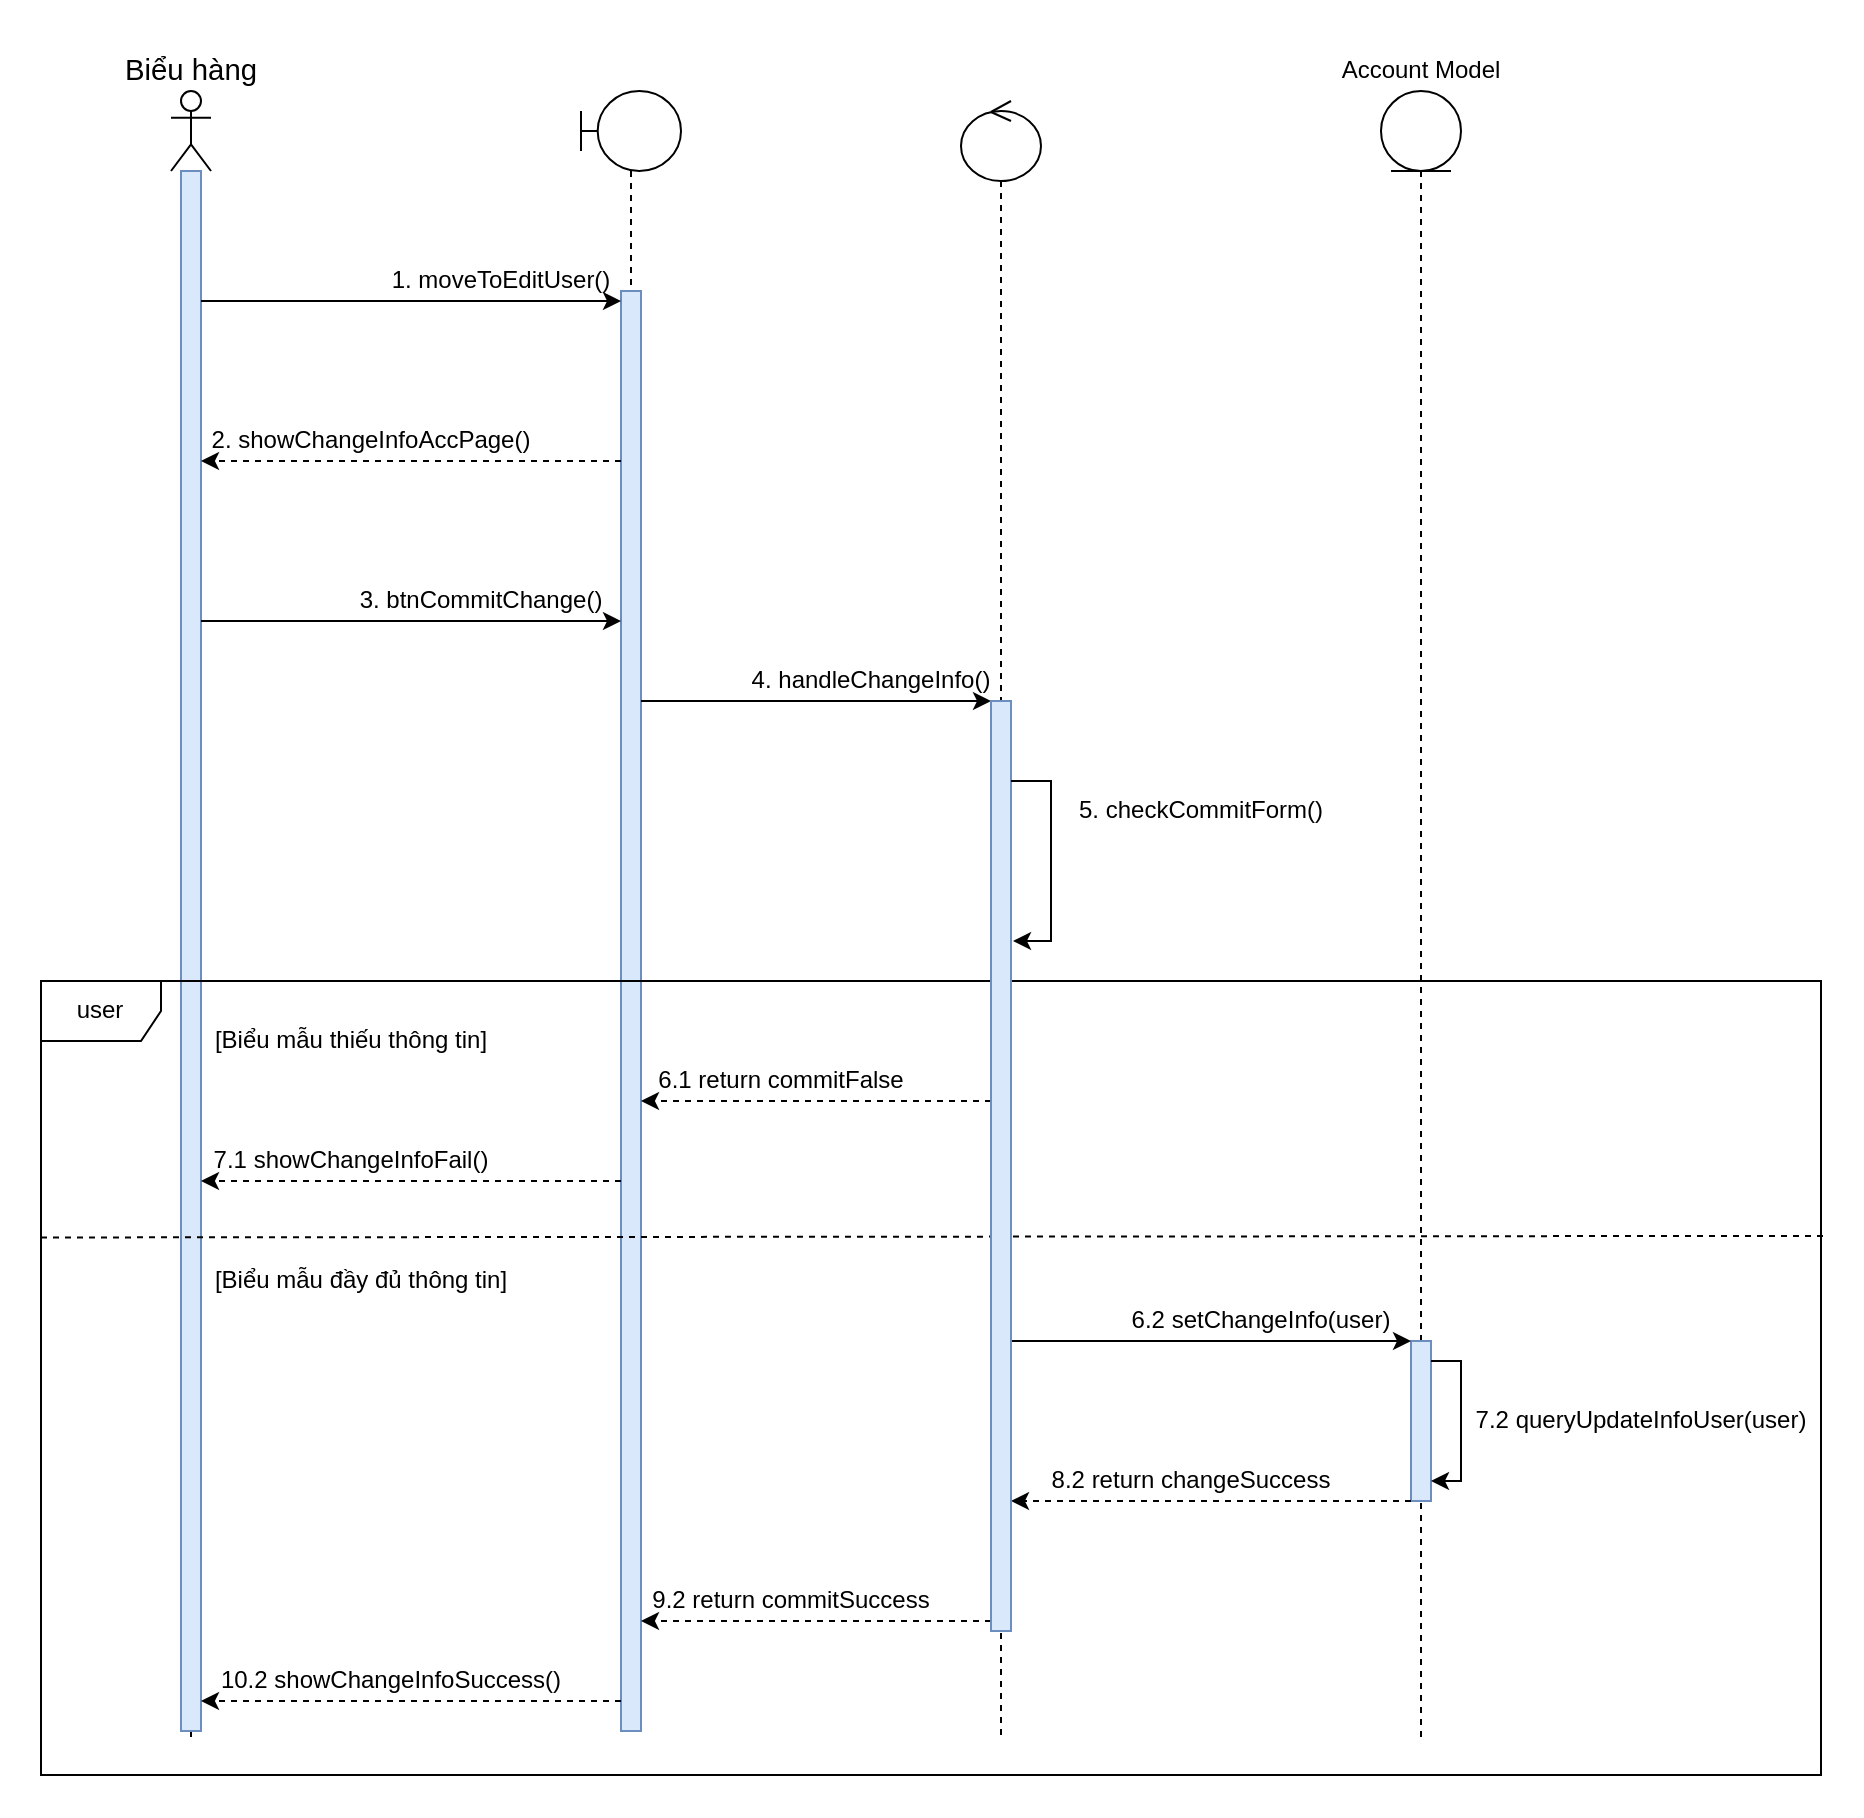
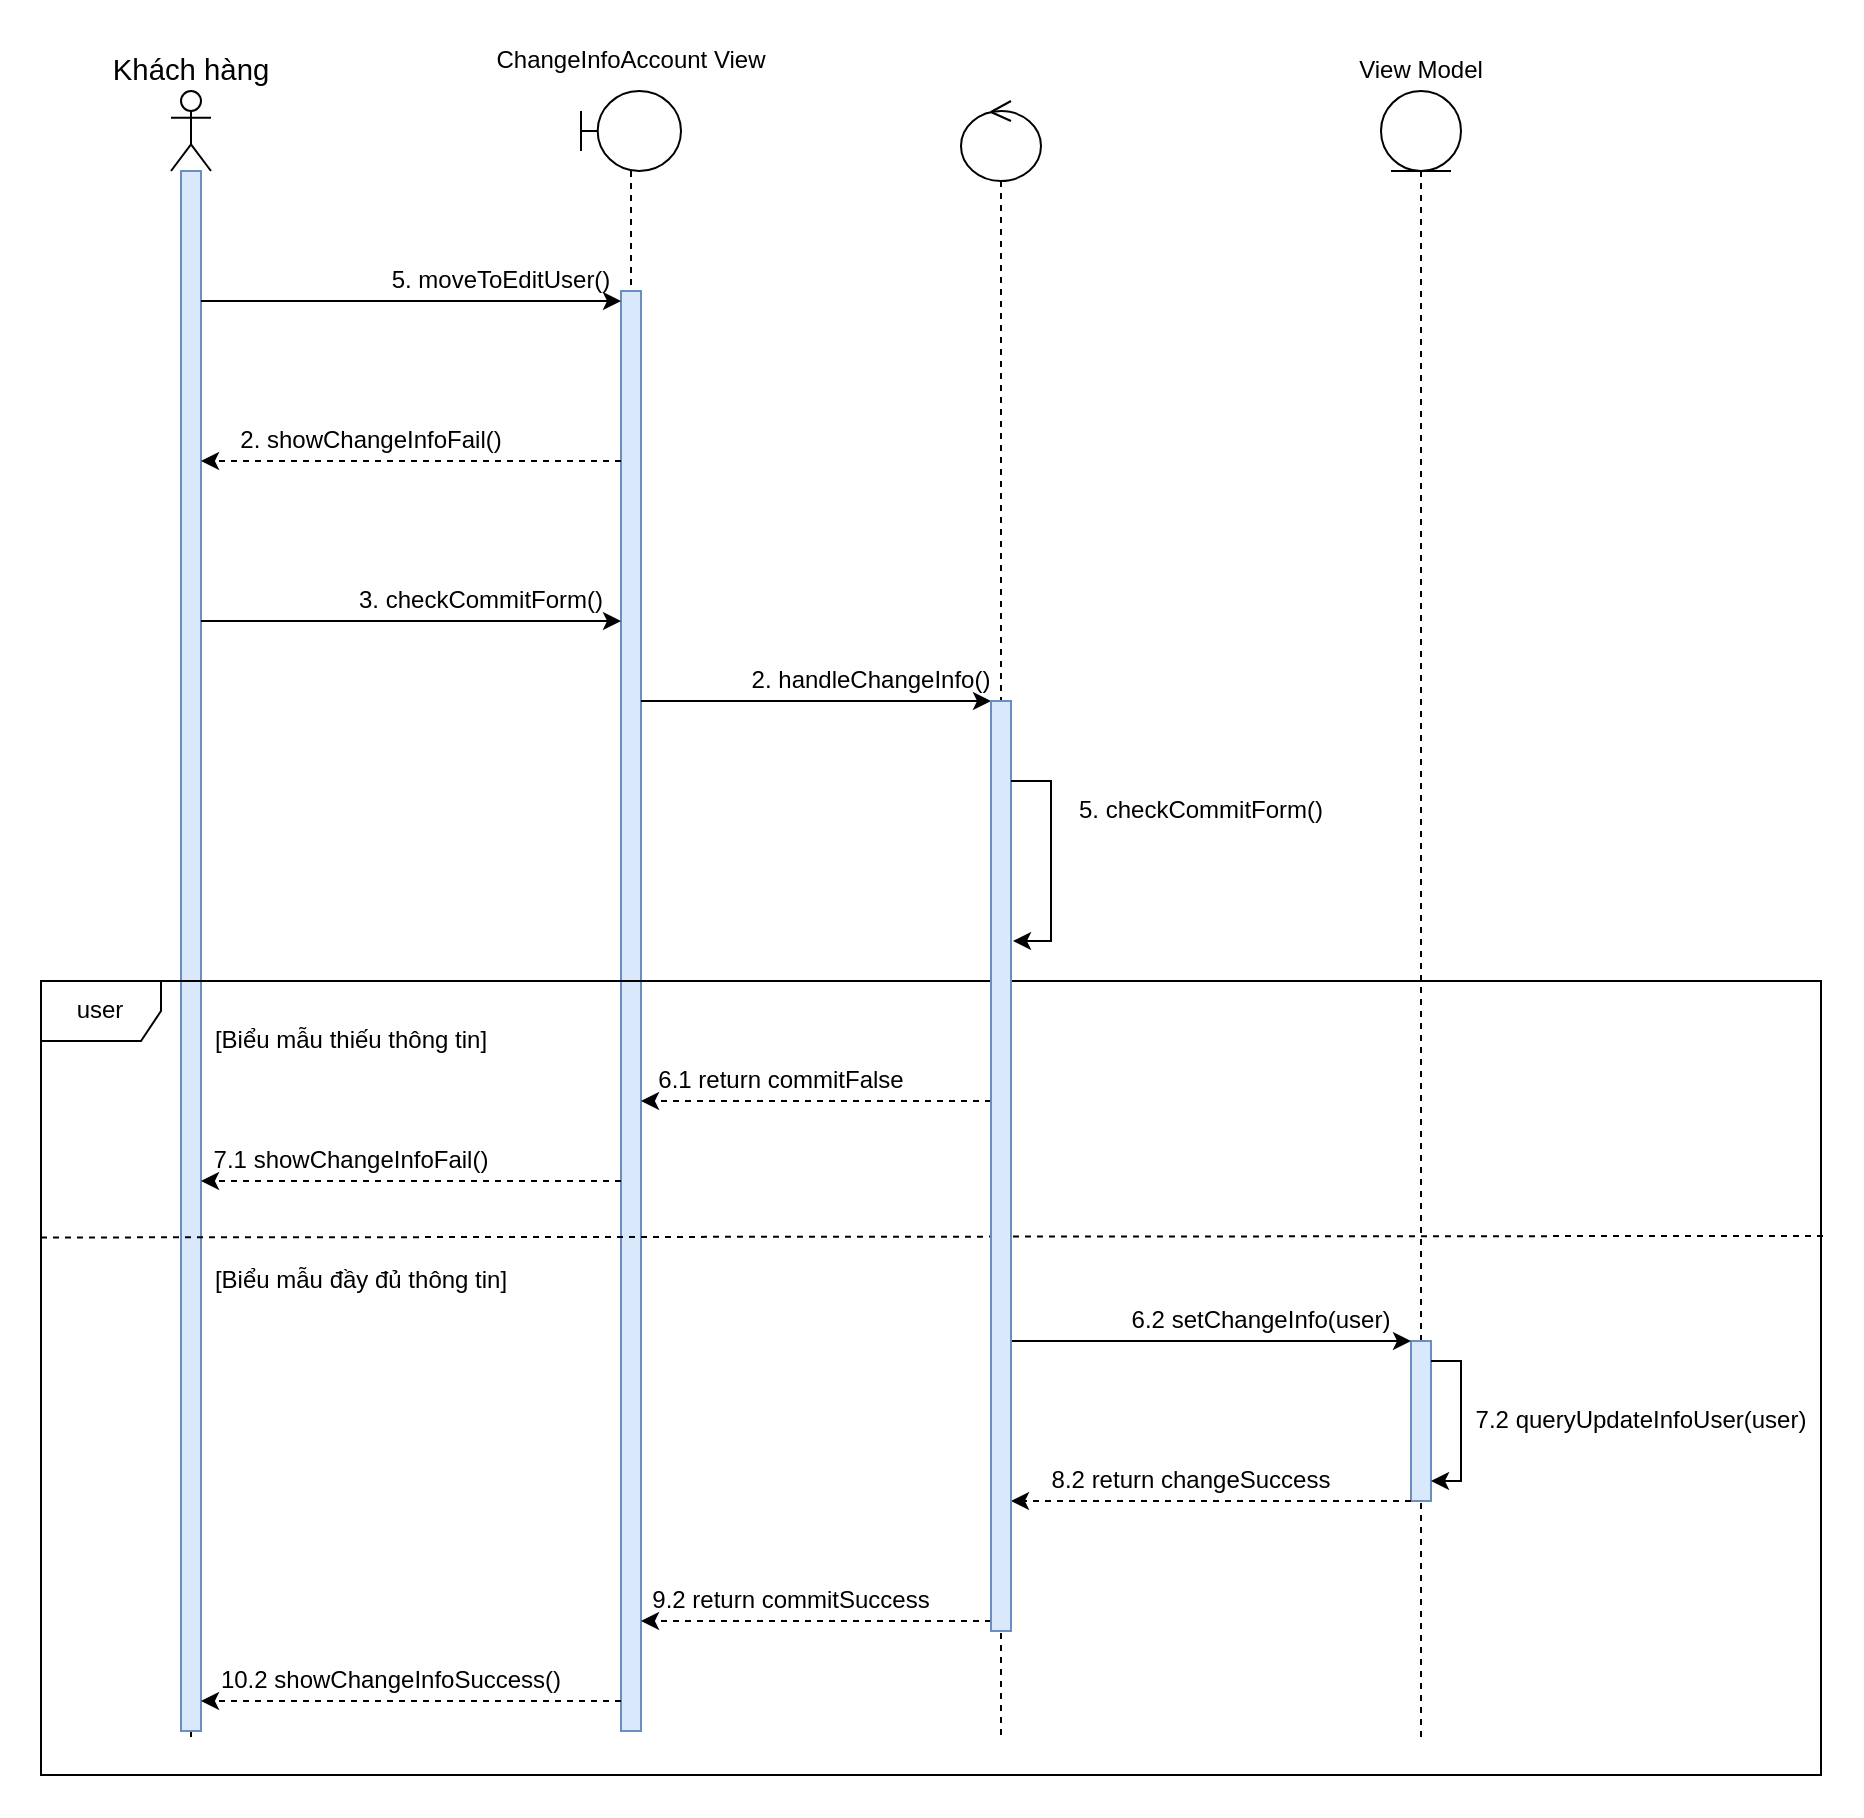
node "ChangeInfoAccount View": added
node "Biểu hàng": label "Biểu hàng" -> "Khách hàng"
node "Account Model": label "Account Model" -> "View Model"
node "1. moveToEditUser()": label "1. moveToEditUser()" -> "5. moveToEditUser()"
node "2. showChangeInfoAccPage()": label "2. showChangeInfoAccPage()" -> "2. showChangeInfoFail()"
node "3. btnCommitChange()": label "3. btnCommitChange()" -> "3. checkCommitForm()"
node "4. handleChangeInfo()": label "4. handleChangeInfo()" -> "2. handleChangeInfo()"
